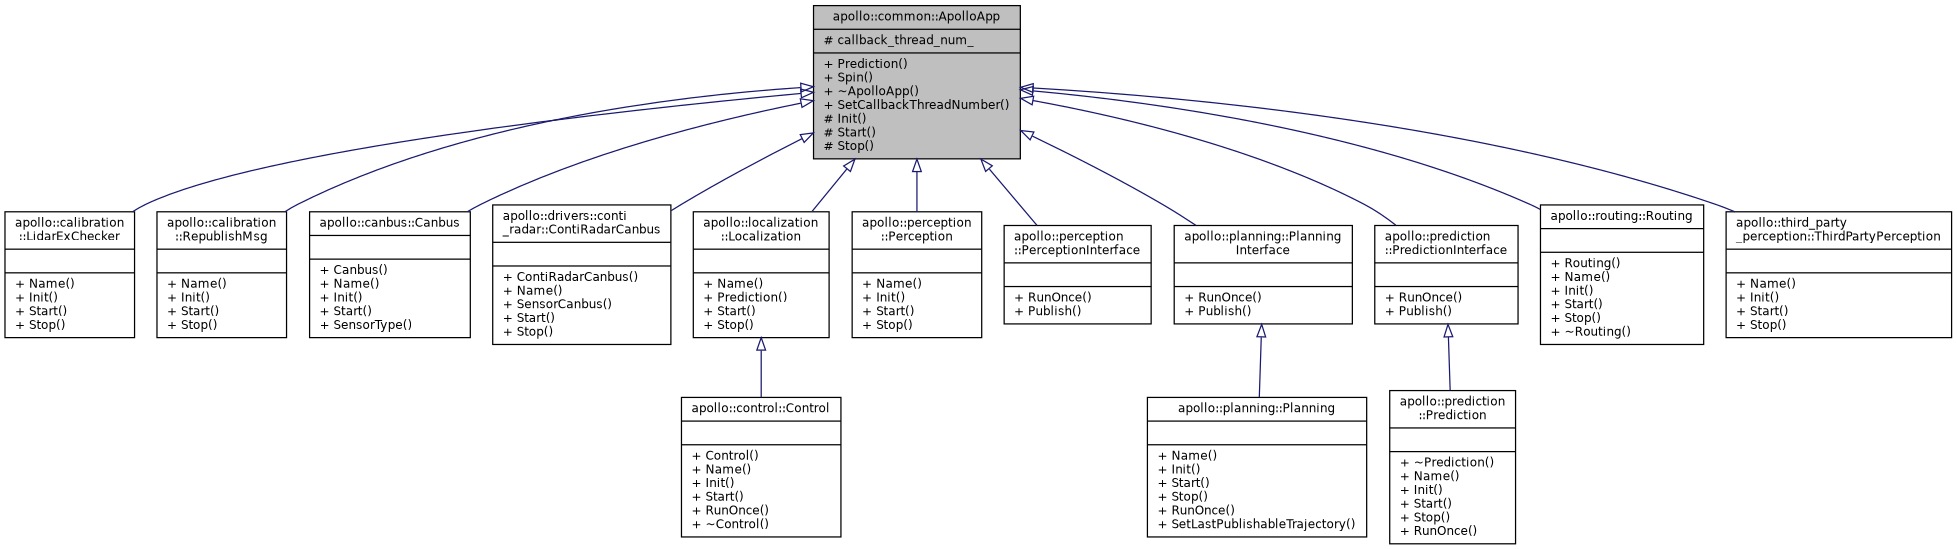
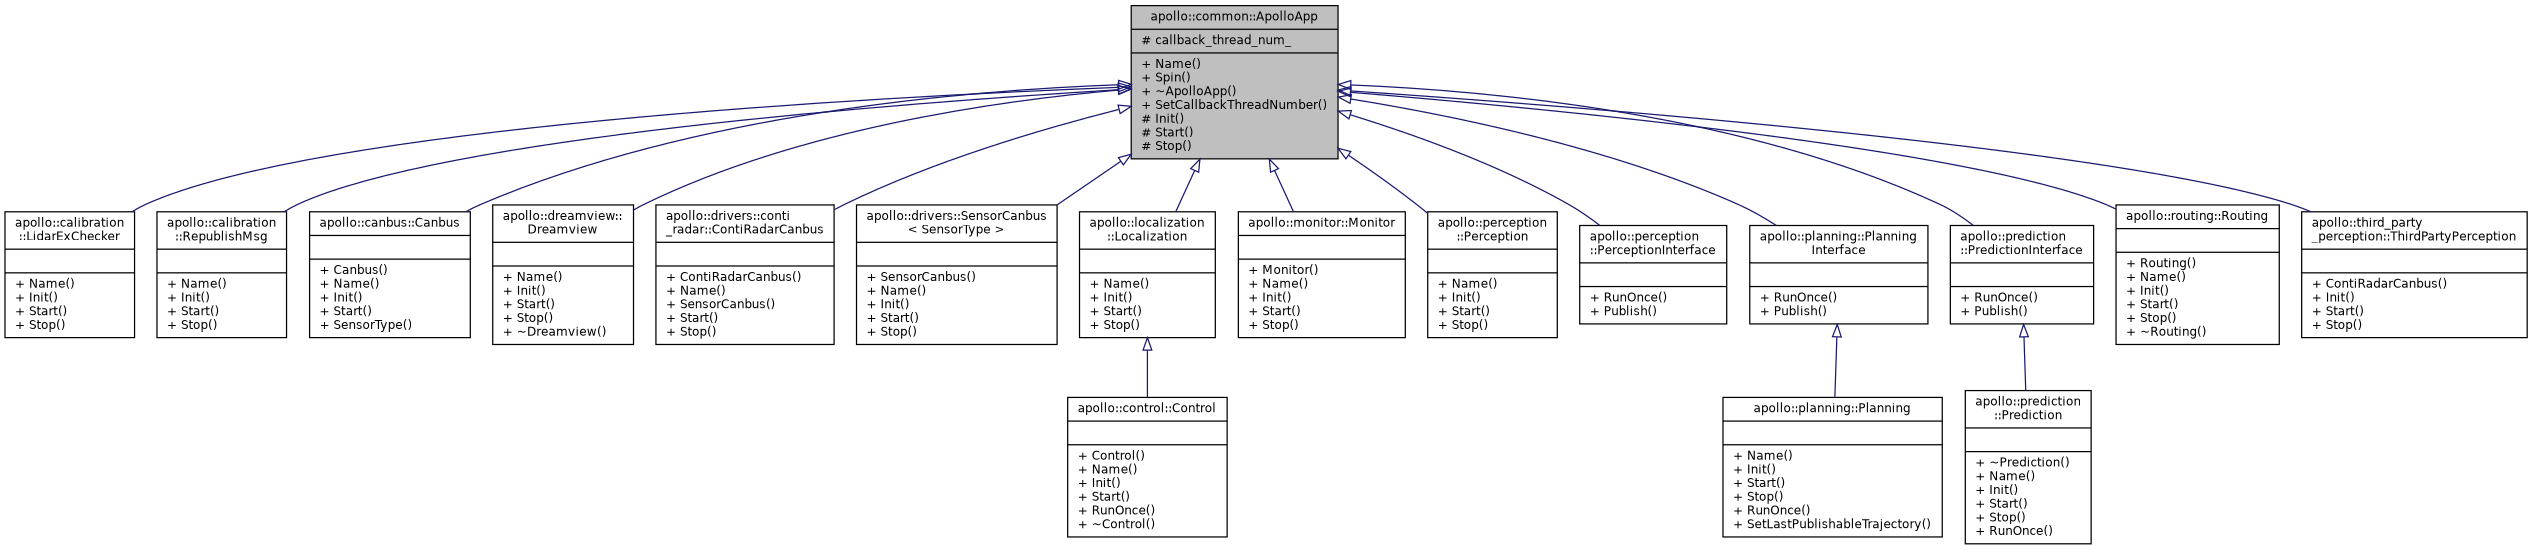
node "apollo::common::ApolloApp": text "+ Prediction()" -> "+ Name()"
node "apollo::dreamview::": added
node "apollo::drivers::SensorCanbus": added
node "apollo::monitor::Monitor": added
node "apollo::third_party": text "+ Name()" -> "+ ContiRadarCanbus()"
node "apollo::localization": text "+ Prediction()" -> "+ Init()"
